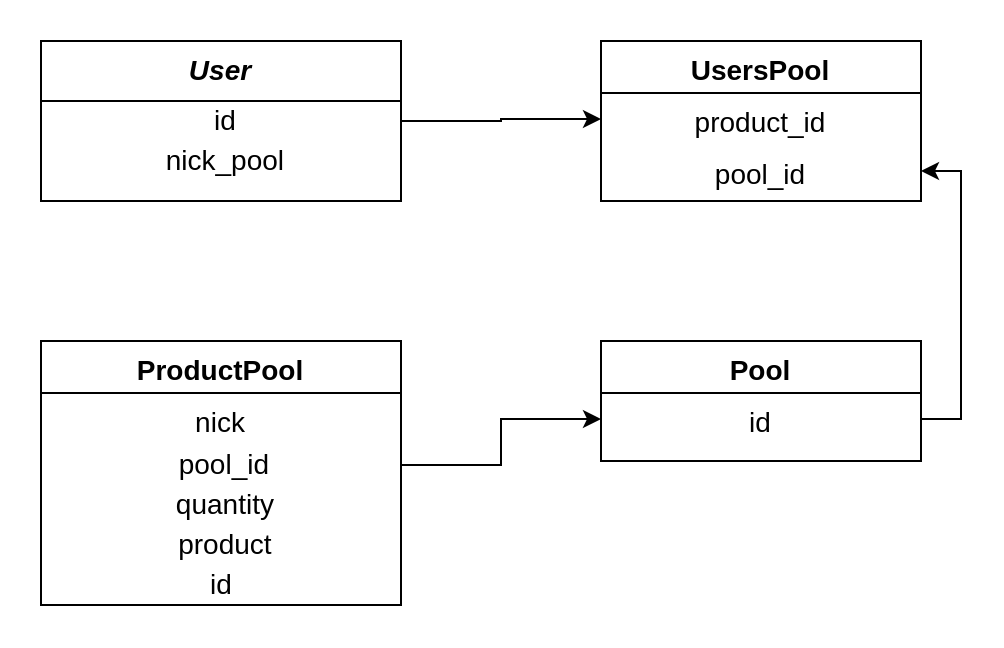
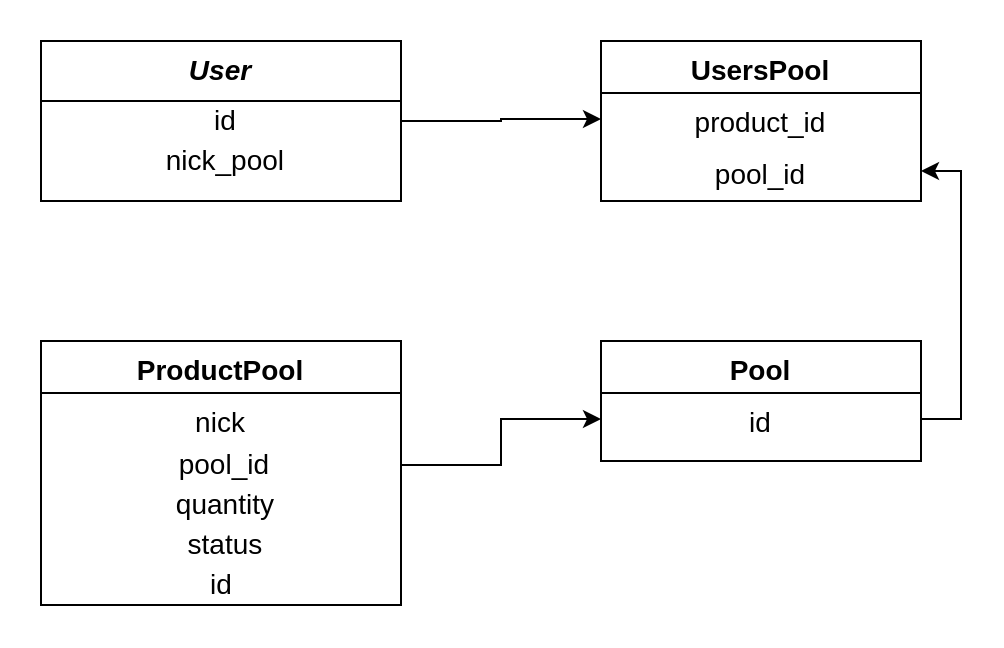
node "product": label "product" -> "status"
